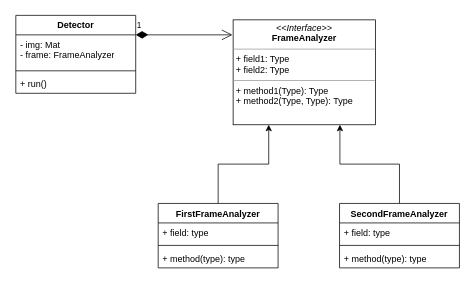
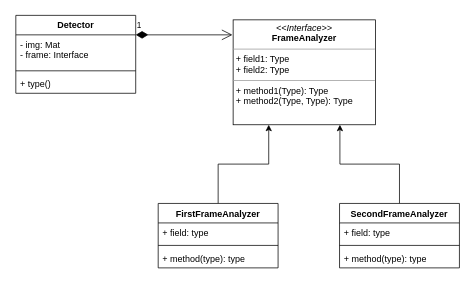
node "- img: Mat - frame: FrameAnalyzer": label "- img: Mat - frame: FrameAnalyzer" -> "- img: Mat - frame: Interface"
node "+ run()": label "+ run()" -> "+ type()"
